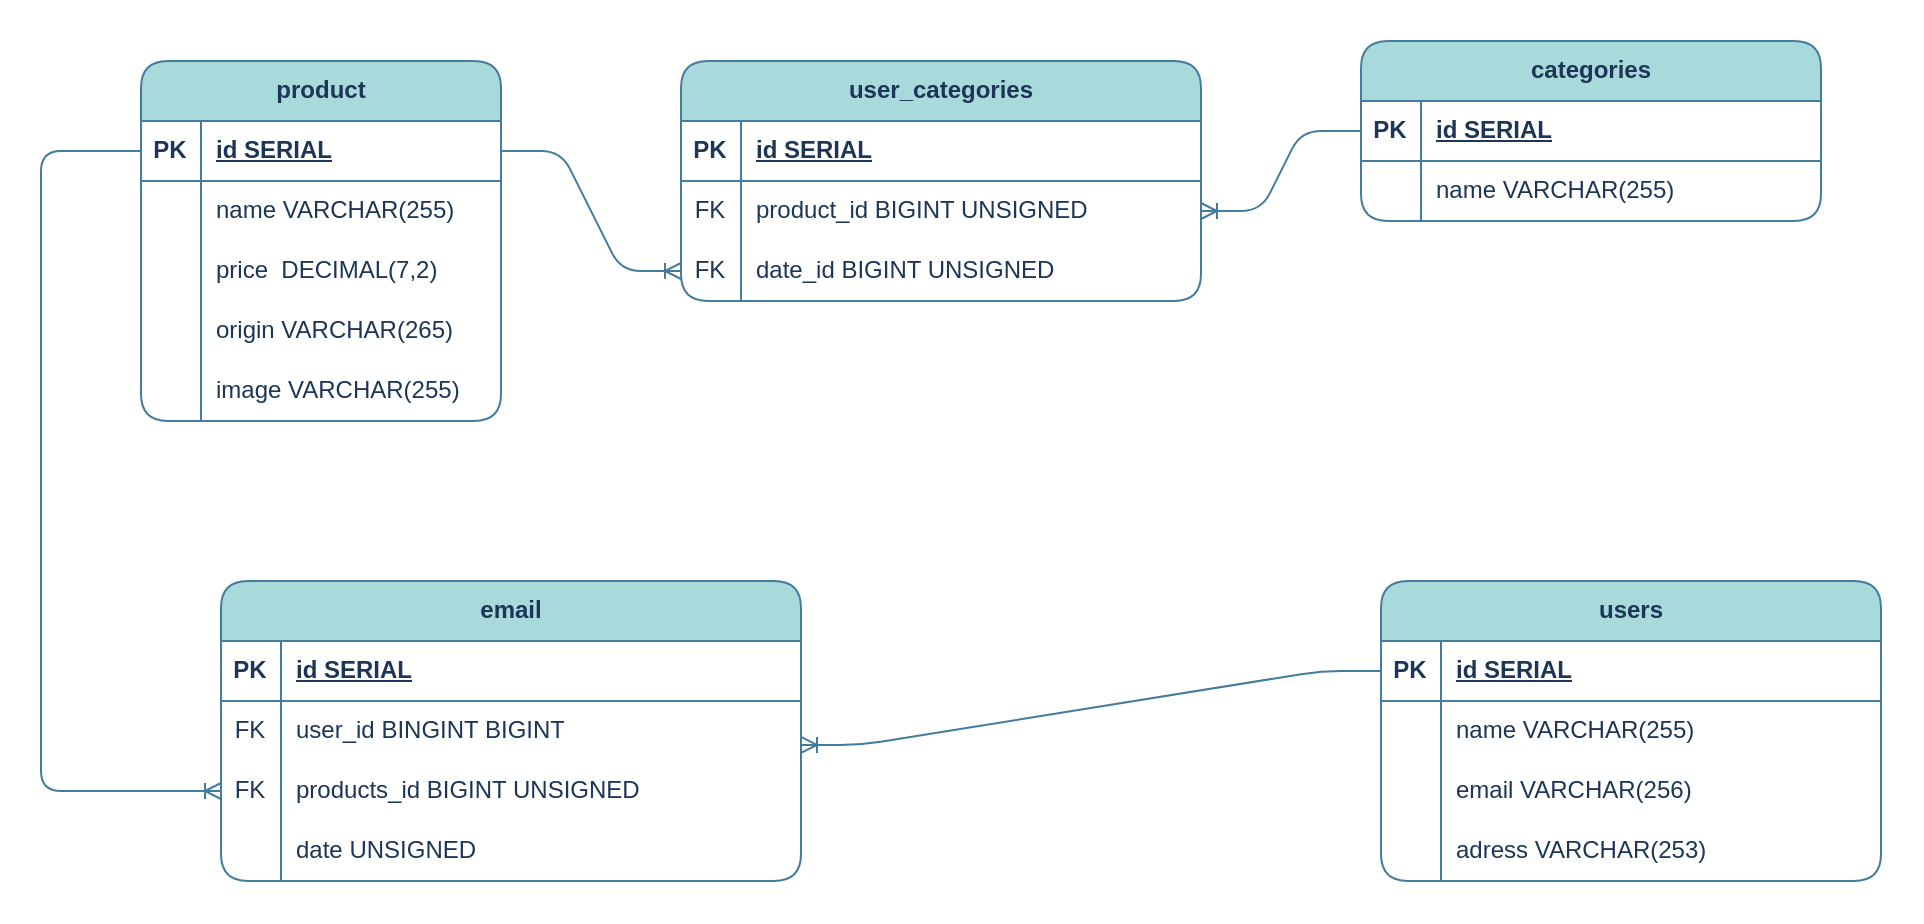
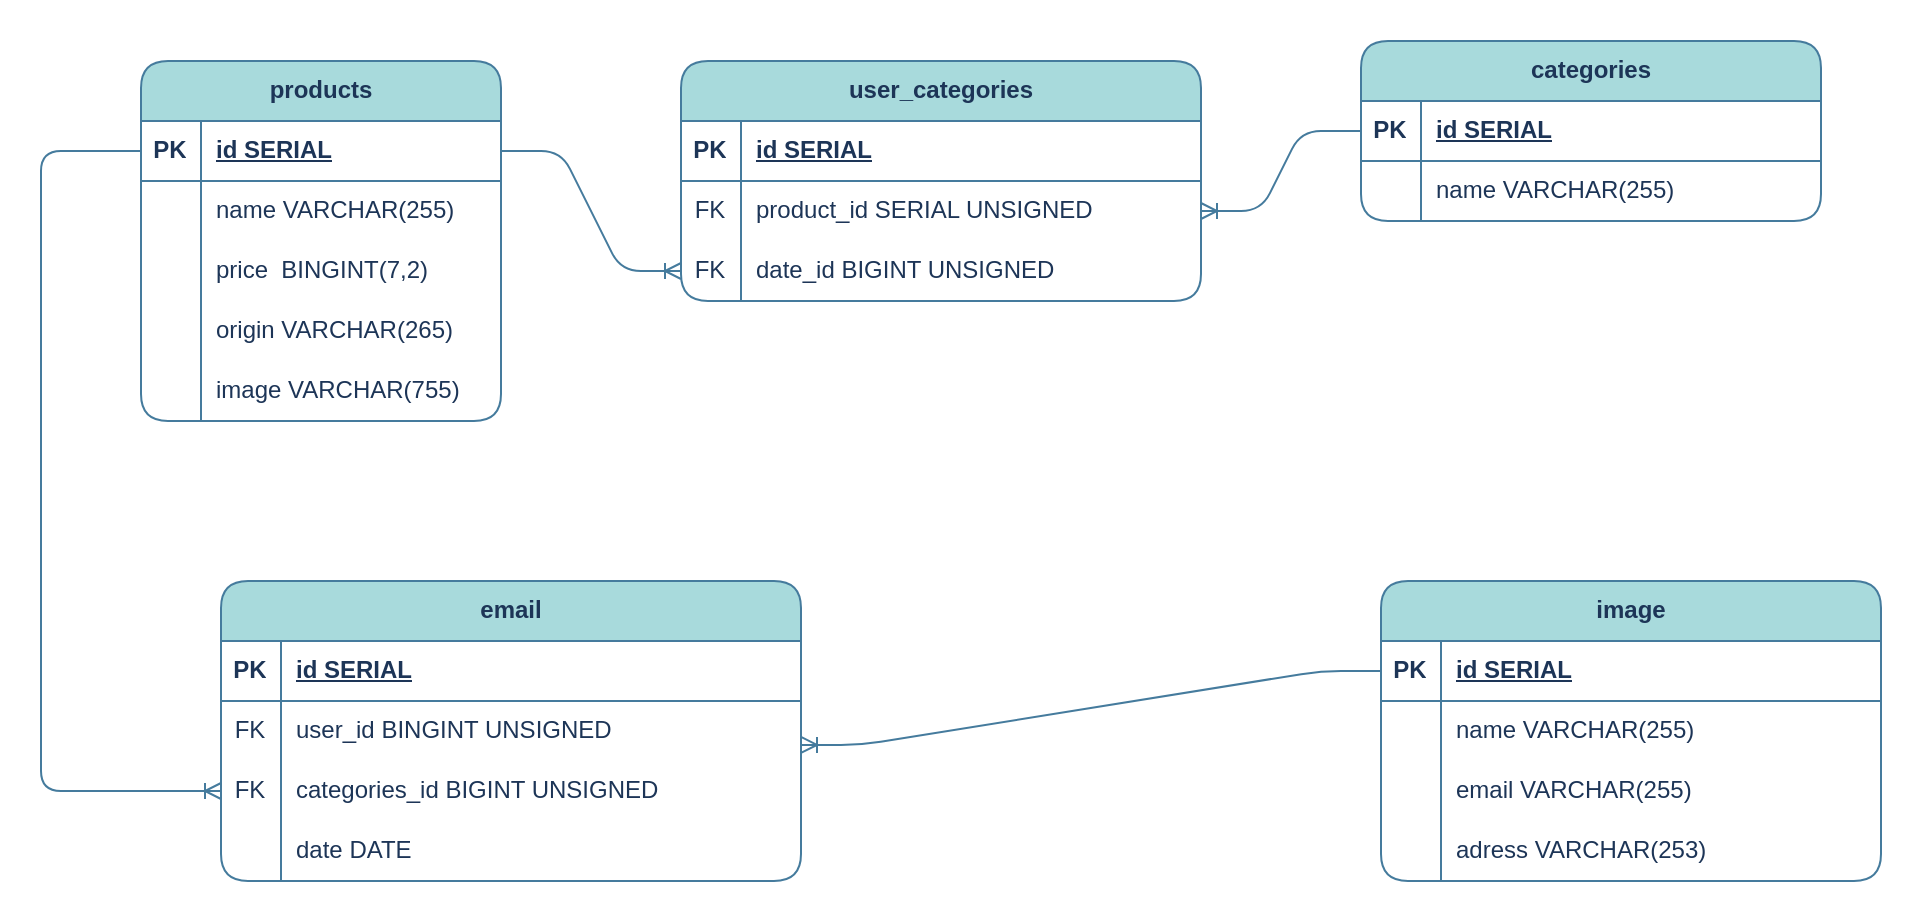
node "product": label "product" -> "products"
node "product_id BIGINT UNSIGNED": label "product_id BIGINT UNSIGNED" -> "product_id SERIAL UNSIGNED"
node "price DECIMAL(7,2)": label "price DECIMAL(7,2)" -> "price BINGINT(7,2)"
node "image VARCHAR(255)": label "image VARCHAR(255)" -> "image VARCHAR(755)"
node "users": label "users" -> "image"
node "user_id BINGINT BIGINT": label "user_id BINGINT BIGINT" -> "user_id BINGINT UNSIGNED"
node "products_id BIGINT UNSIGNED": label "products_id BIGINT UNSIGNED" -> "categories_id BIGINT UNSIGNED"
node "email VARCHAR(256)": label "email VARCHAR(256)" -> "email VARCHAR(255)"
node "date UNSIGNED": label "date UNSIGNED" -> "date DATE"
